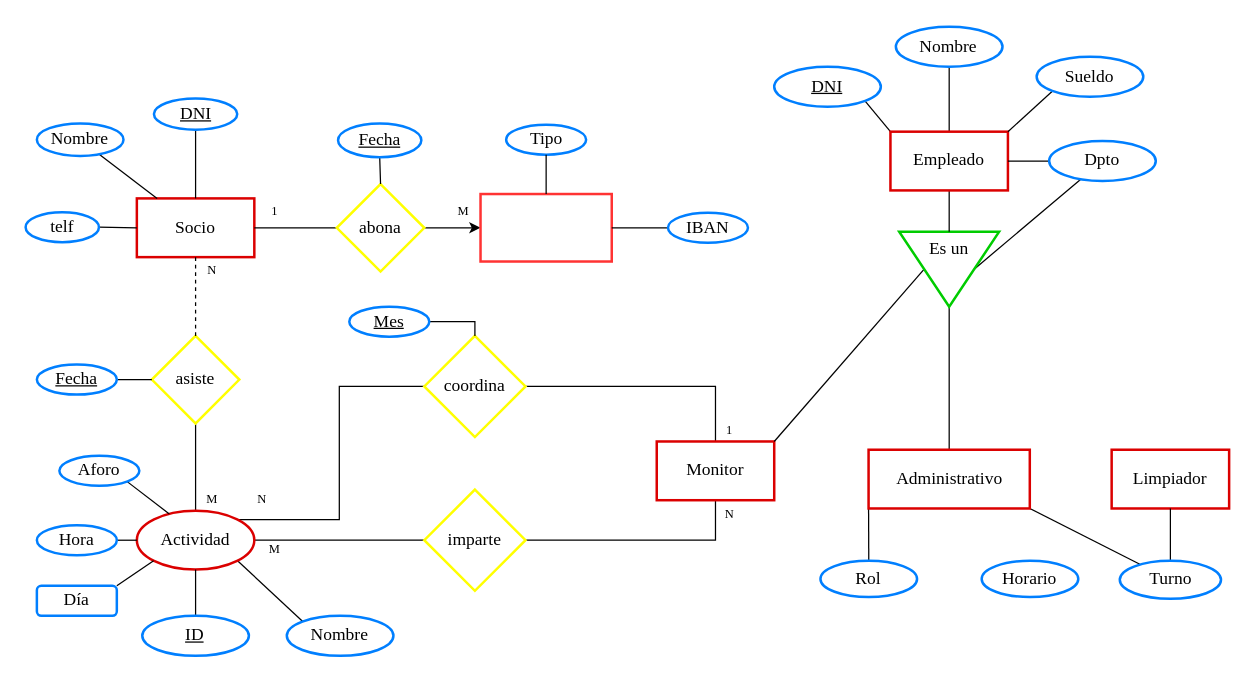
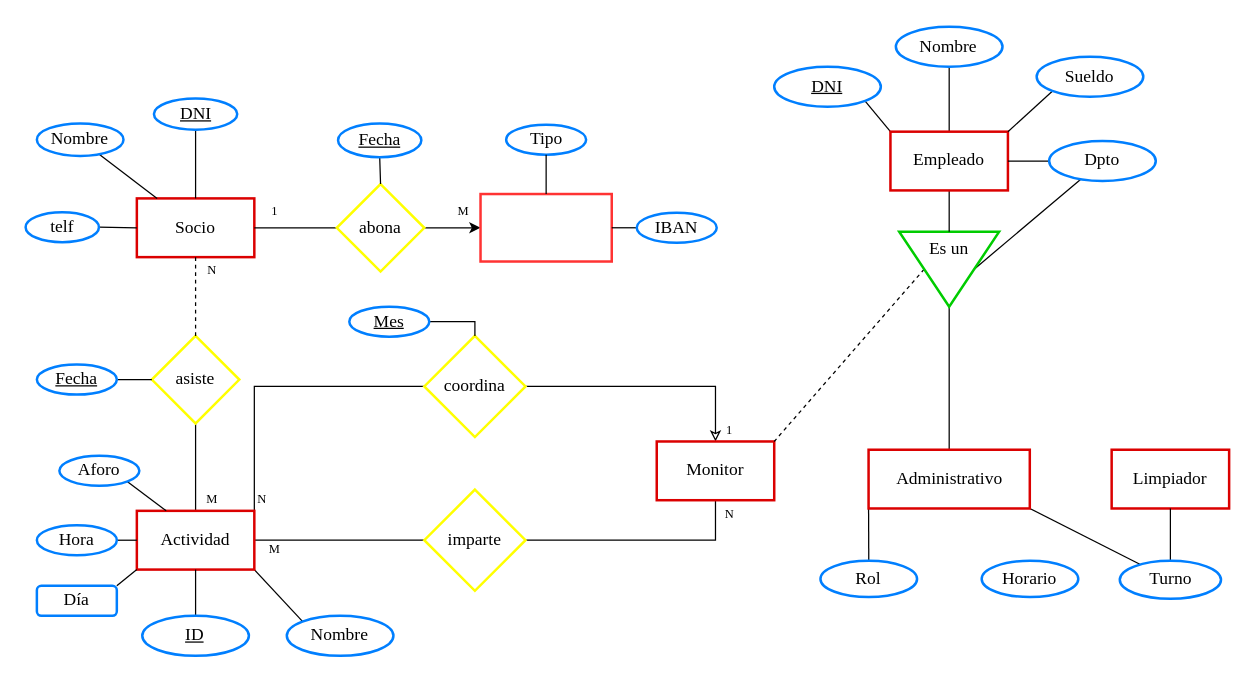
node "IBAN": moved (708, 228) -> (677, 228)
edge "Es un" -- "Monitor": style solid -> dashed
edge "coordina" -- "Monitor": arrowhead none -> classic
node "Actividad": shape ellipse -> rectangle
